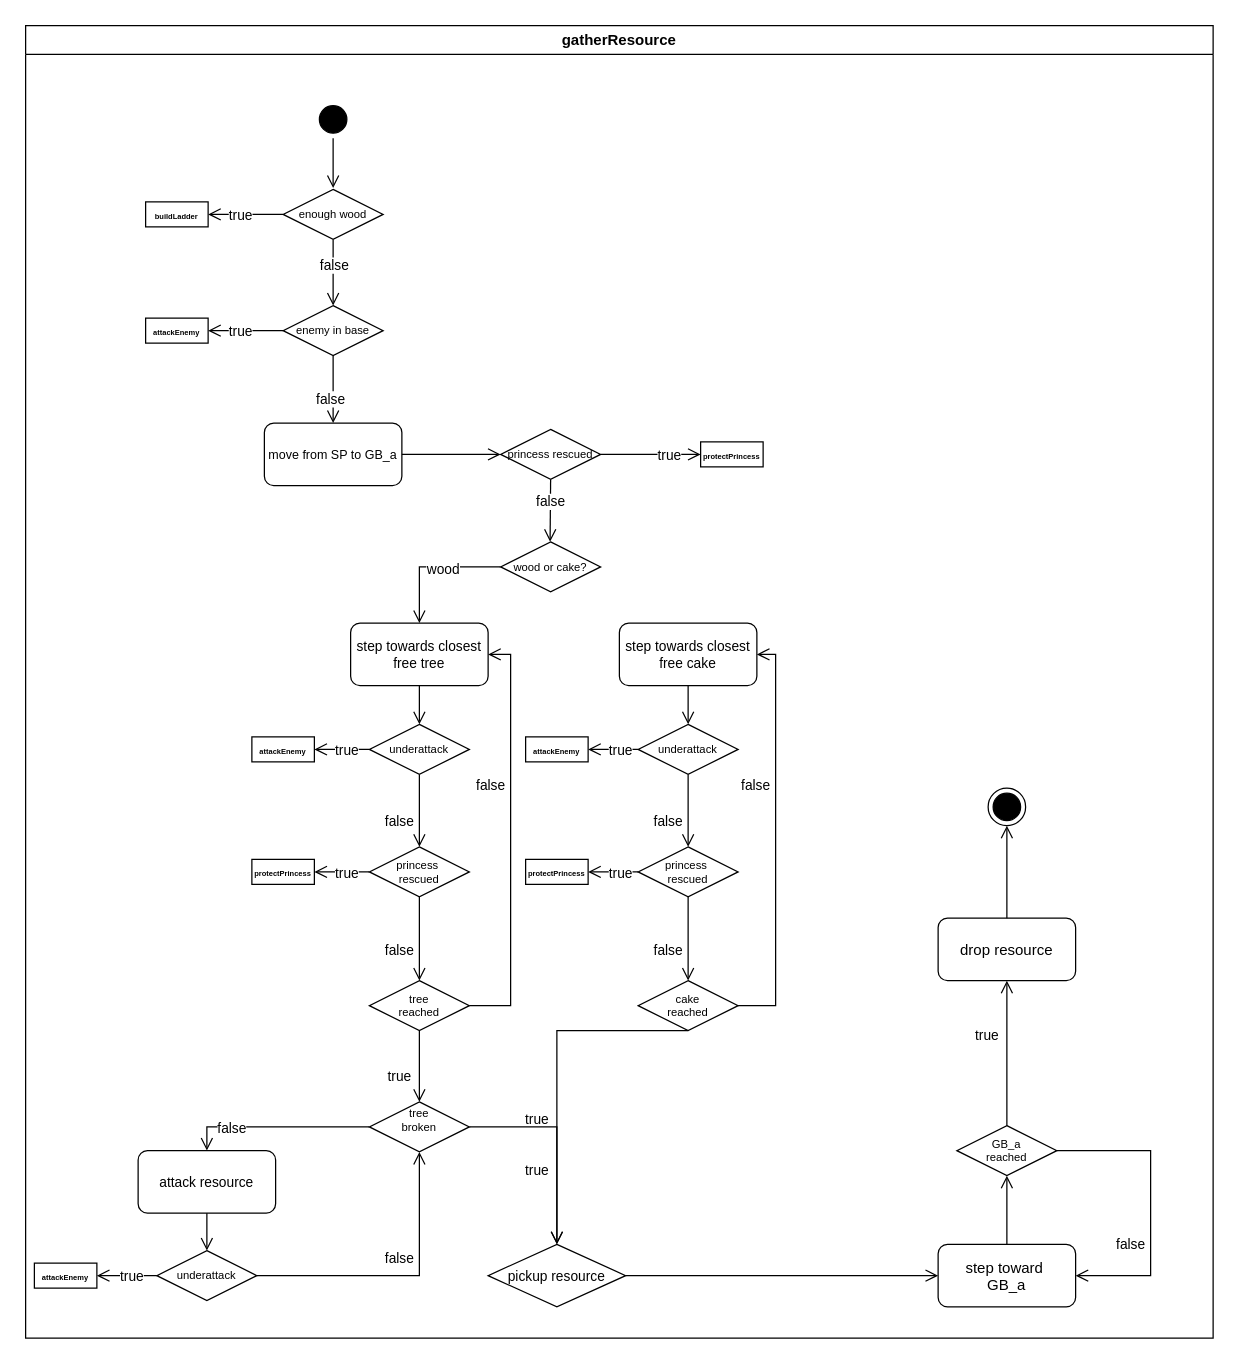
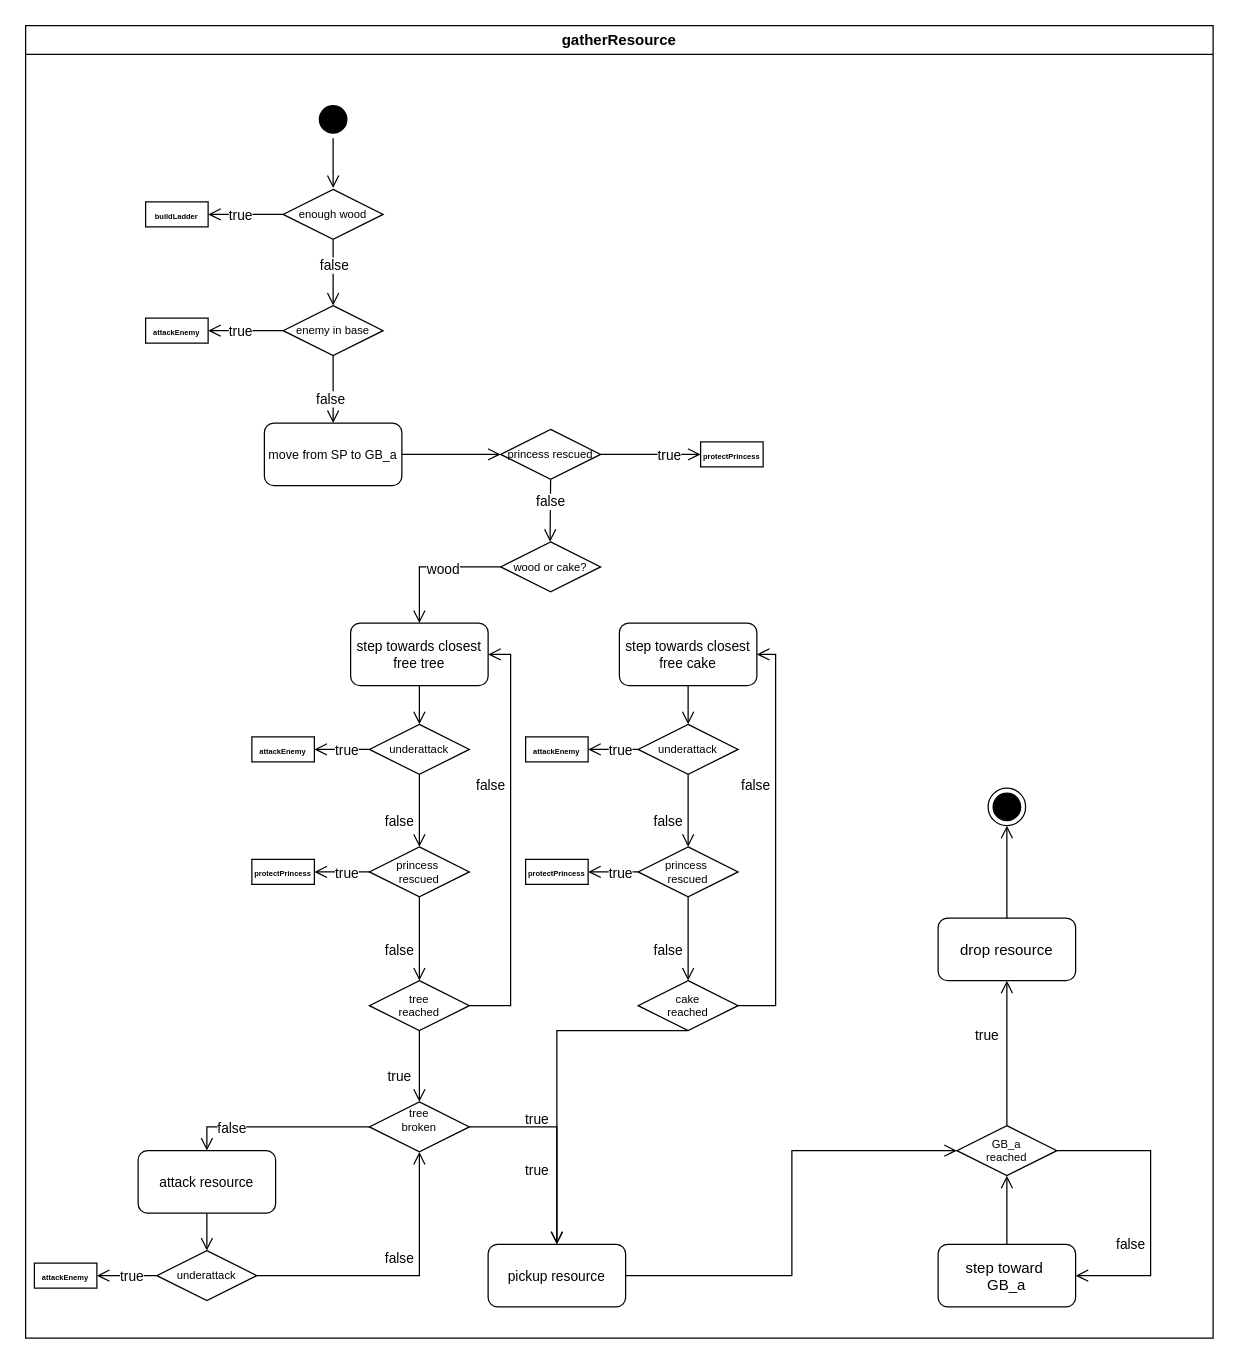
node "pickup resource": shape diamond -> rounded rectangle
edge "pickup resource" -> "step toward GB_a": now "pickup resource" -> "GB_a reached"
